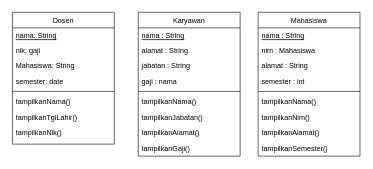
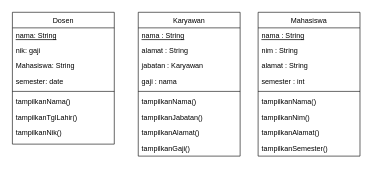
node "nim : Mahasiswa": label "nim : Mahasiswa" -> "nim : String"
node "jabatan : String": label "jabatan : String" -> "jabatan : Karyawan"
